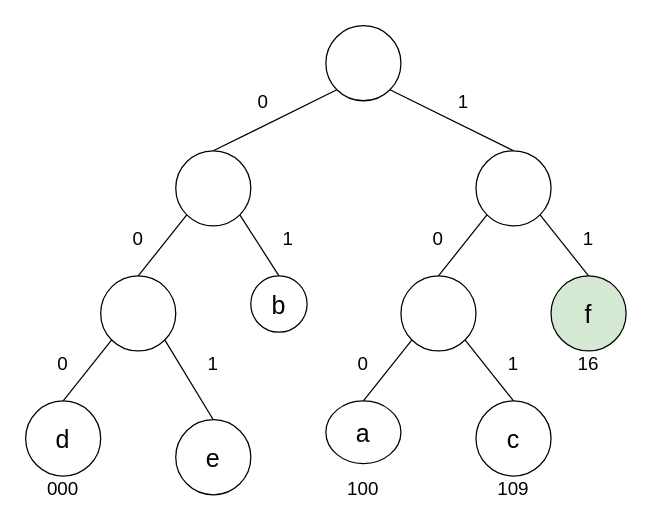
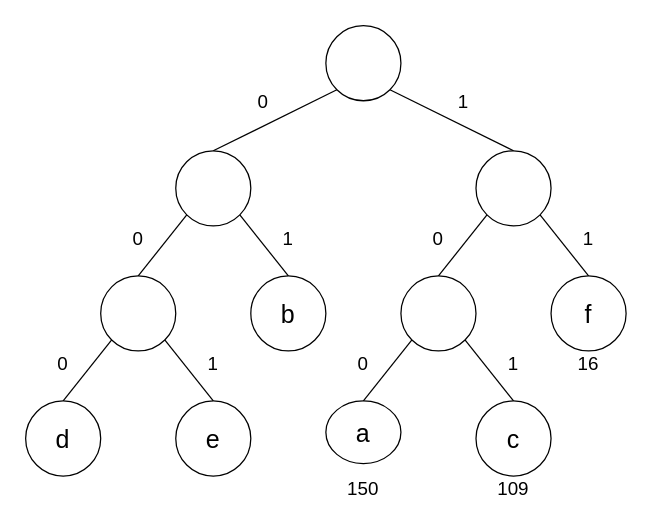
node "b": size 56x56 -> 75x75
node "f": fillcolor #d5e8d4 -> #ffffff
node "e": moved (213, 457) -> (213, 438)
node "000": removed
node "100": label "100" -> "150"
